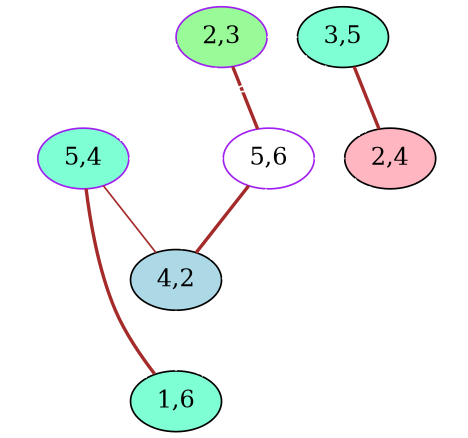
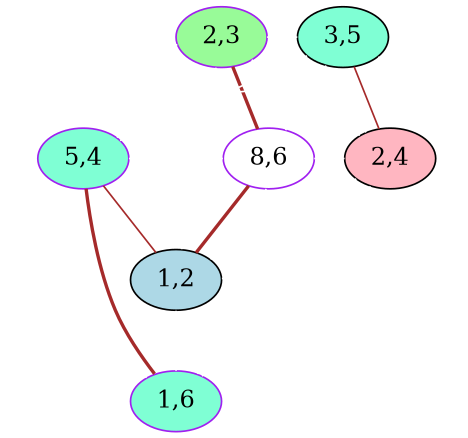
edge "3,5" -- "2,4": style bold -> solid
node "5,6": label "5,6" -> "8,6"
node "4,2": label "4,2" -> "1,2"
node "1,6": color black -> purple
